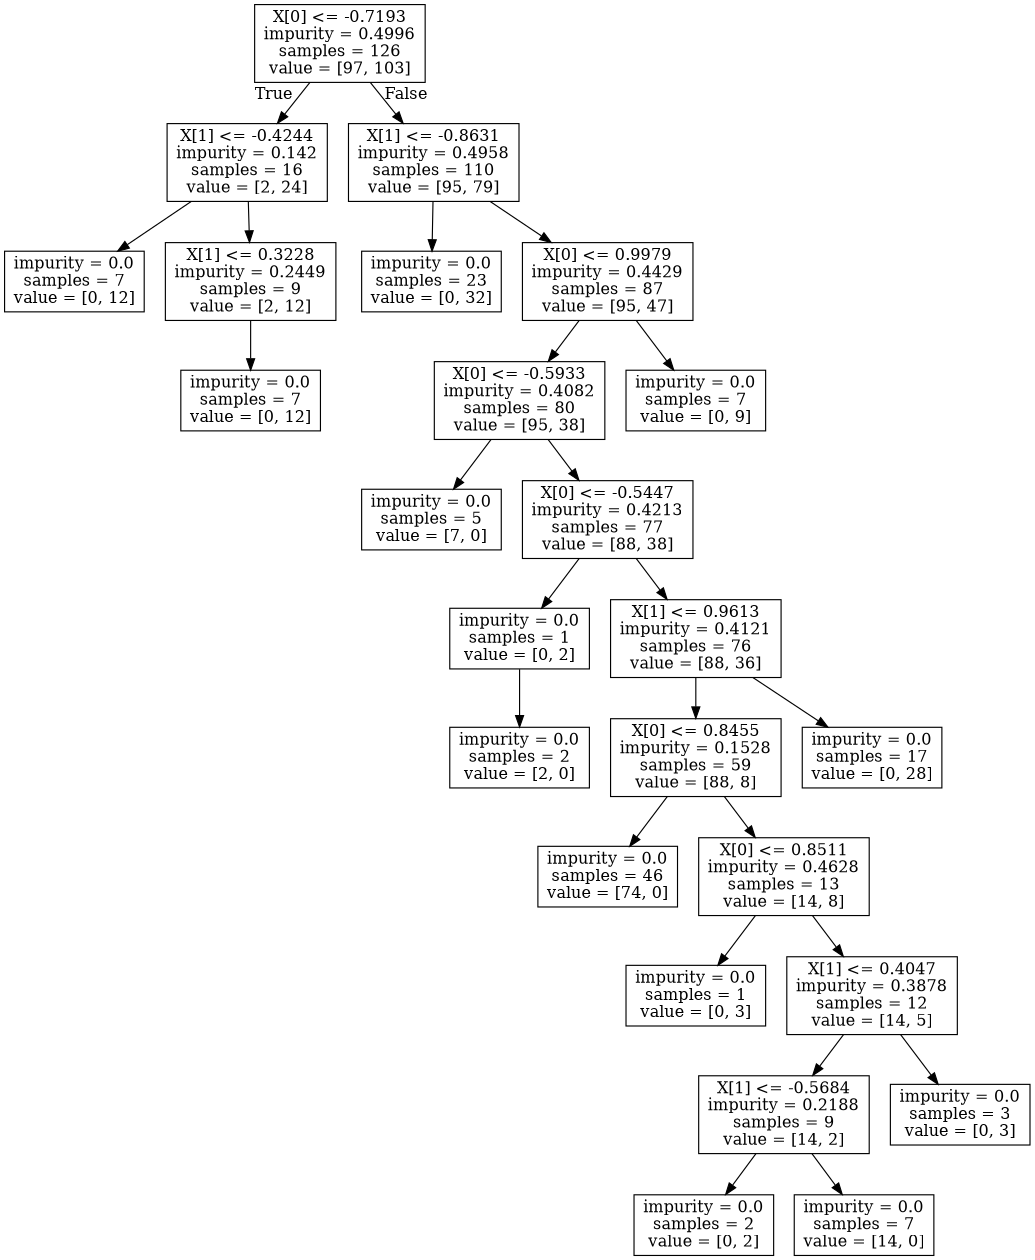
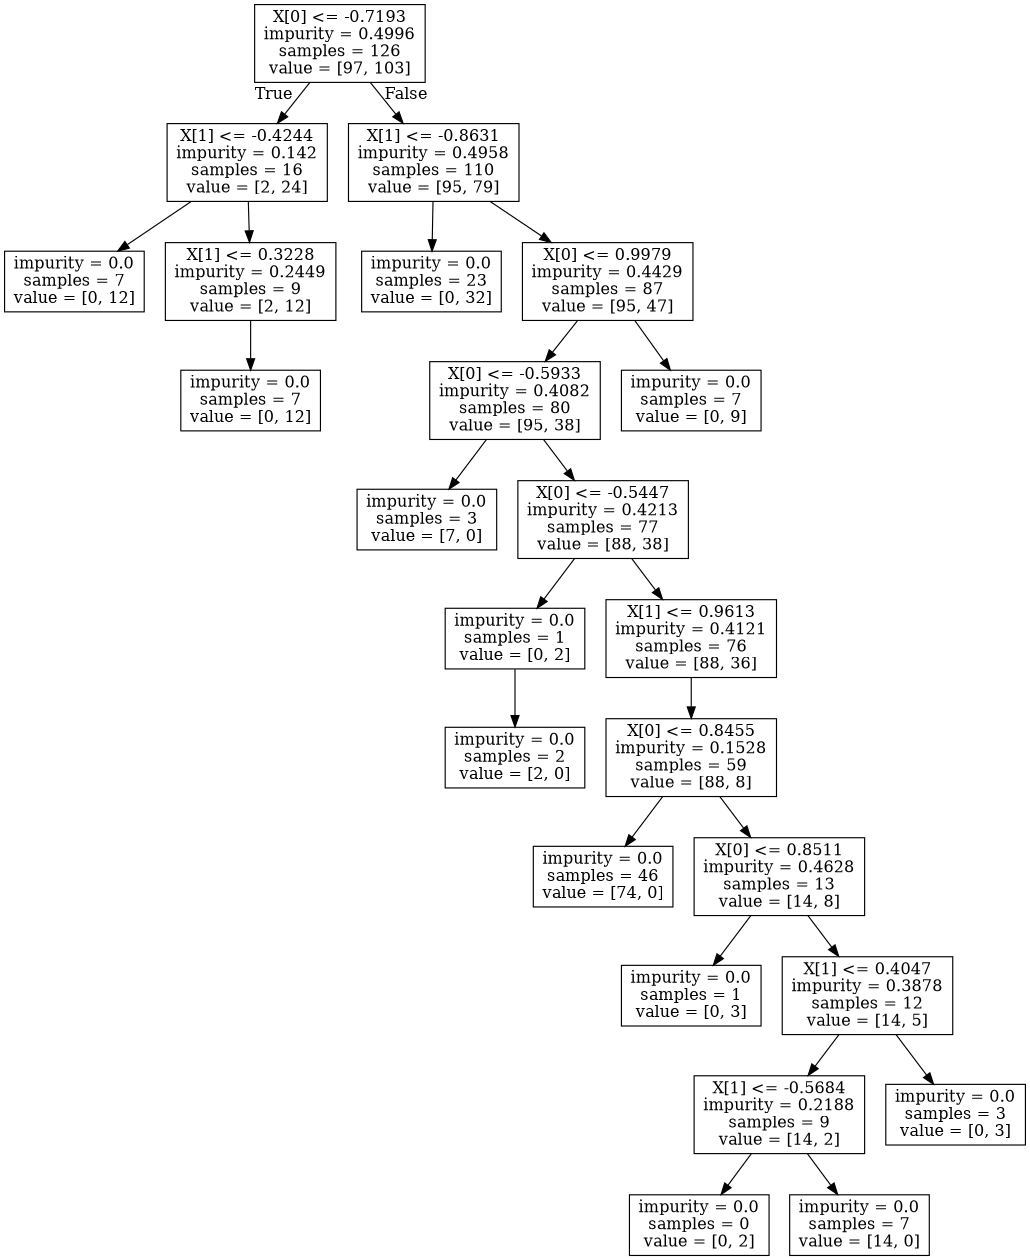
node "impurity = 0.0 samples = 5 value = [7, 0]": label "impurity = 0.0 samples = 5 value = [7, 0]" -> "impurity = 0.0 samples = 3 value = [7, 0]"
node "impurity = 0.0 samples = 17 value = [0, 28]": removed
node "impurity = 0.0 samples = 2 value = [0, 2]": label "impurity = 0.0 samples = 2 value = [0, 2]" -> "impurity = 0.0 samples = 0 value = [0, 2]"
